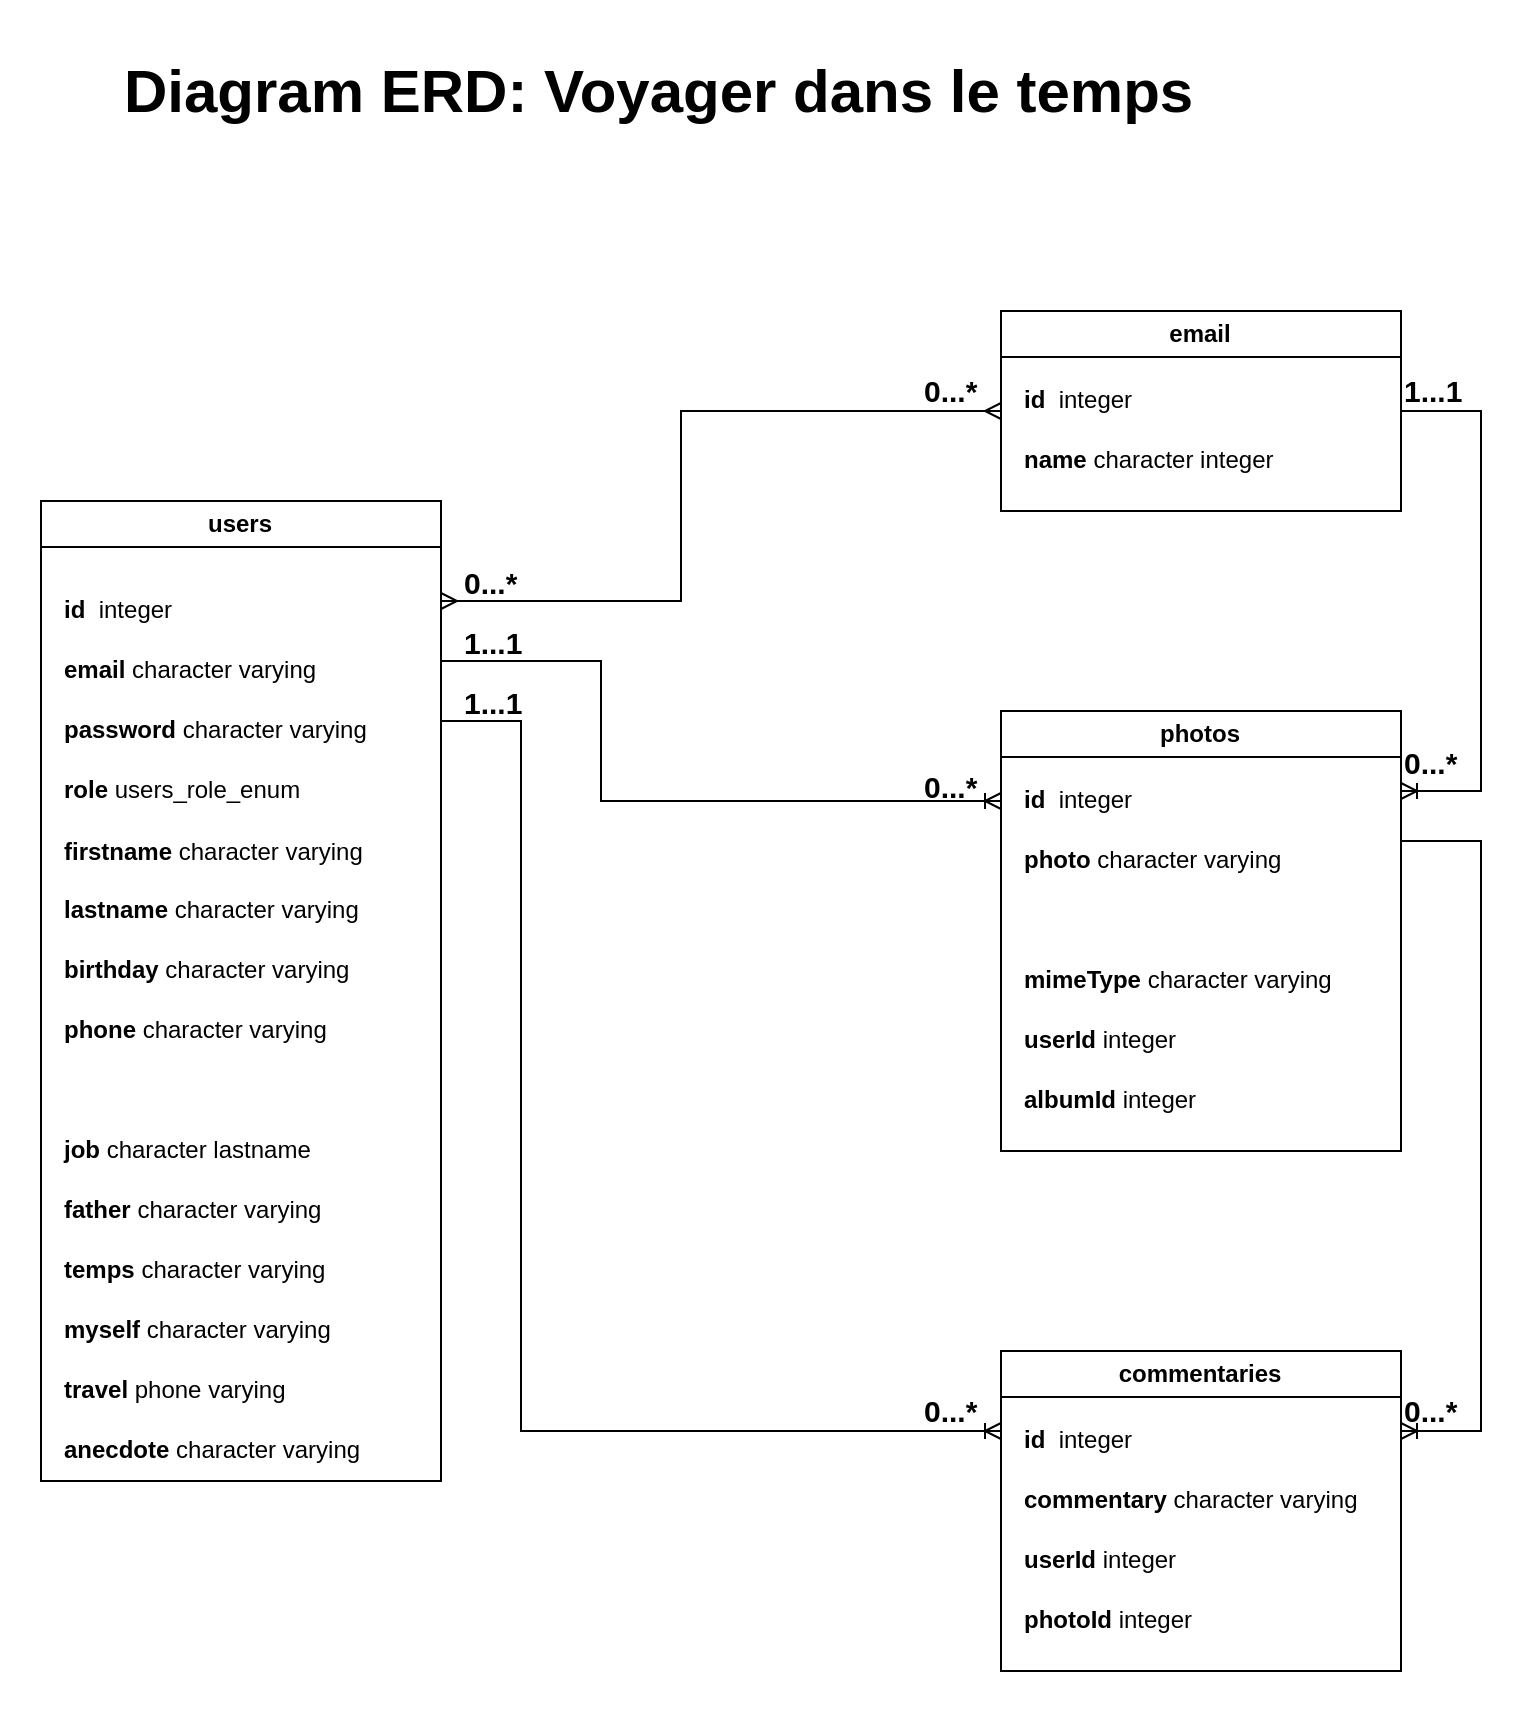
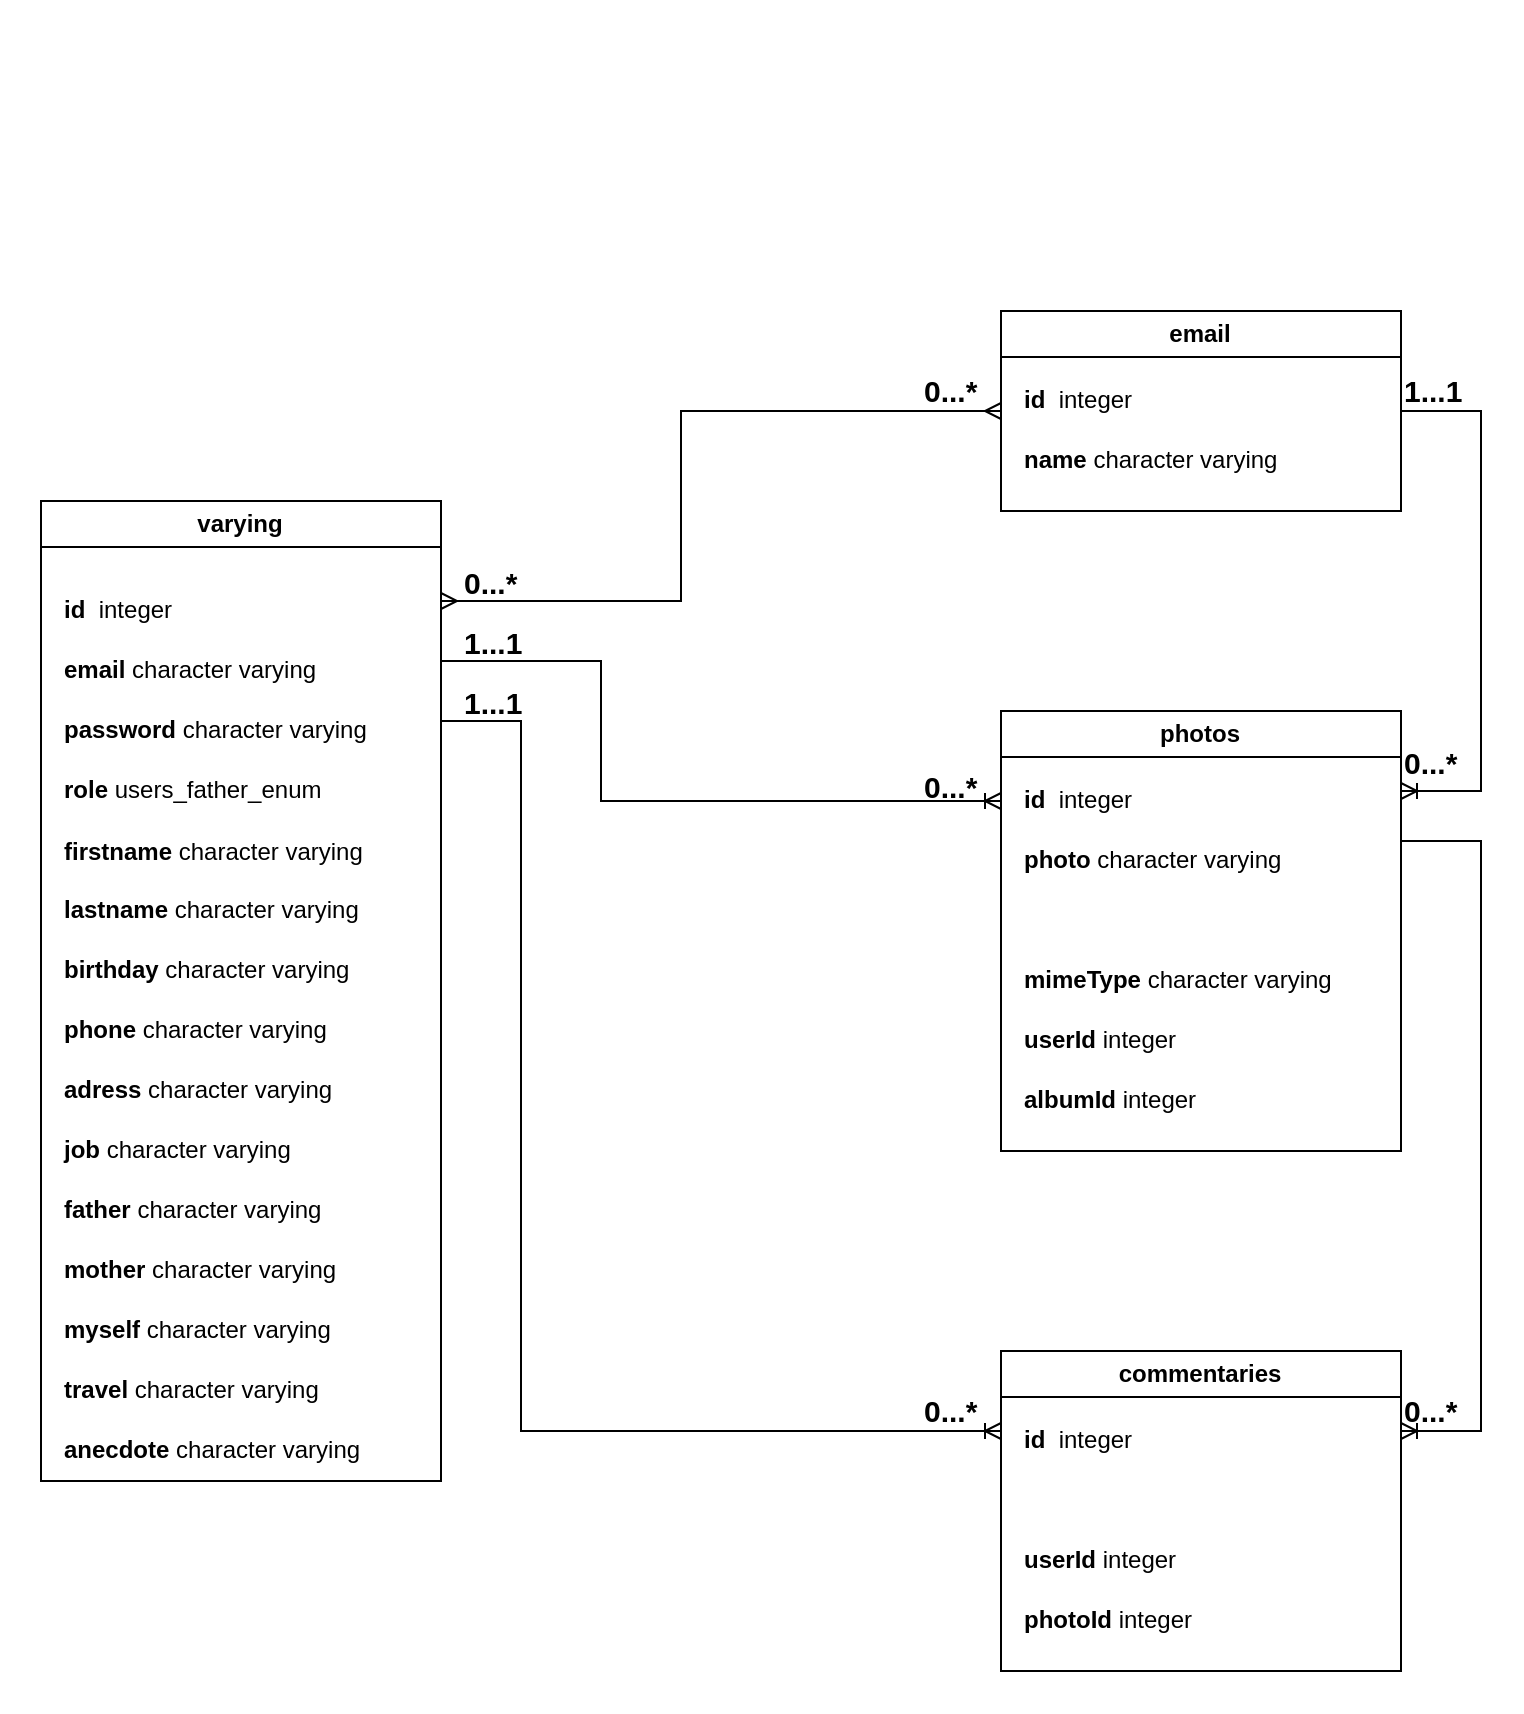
node "Diagram ERD: Voyager dans le temps": removed
node "name character integer": label "name character integer" -> "name character varying"
node "users": label "users" -> "varying"
node "role users_role_enum": label "role users_role_enum" -> "role users_father_enum"
node "adress character varying": added
node "job character lastname": label "job character lastname" -> "job character varying"
node "temps character varying": label "temps character varying" -> "mother character varying"
node "travel phone varying": label "travel phone varying" -> "travel character varying"
node "commentary character varying": removed
